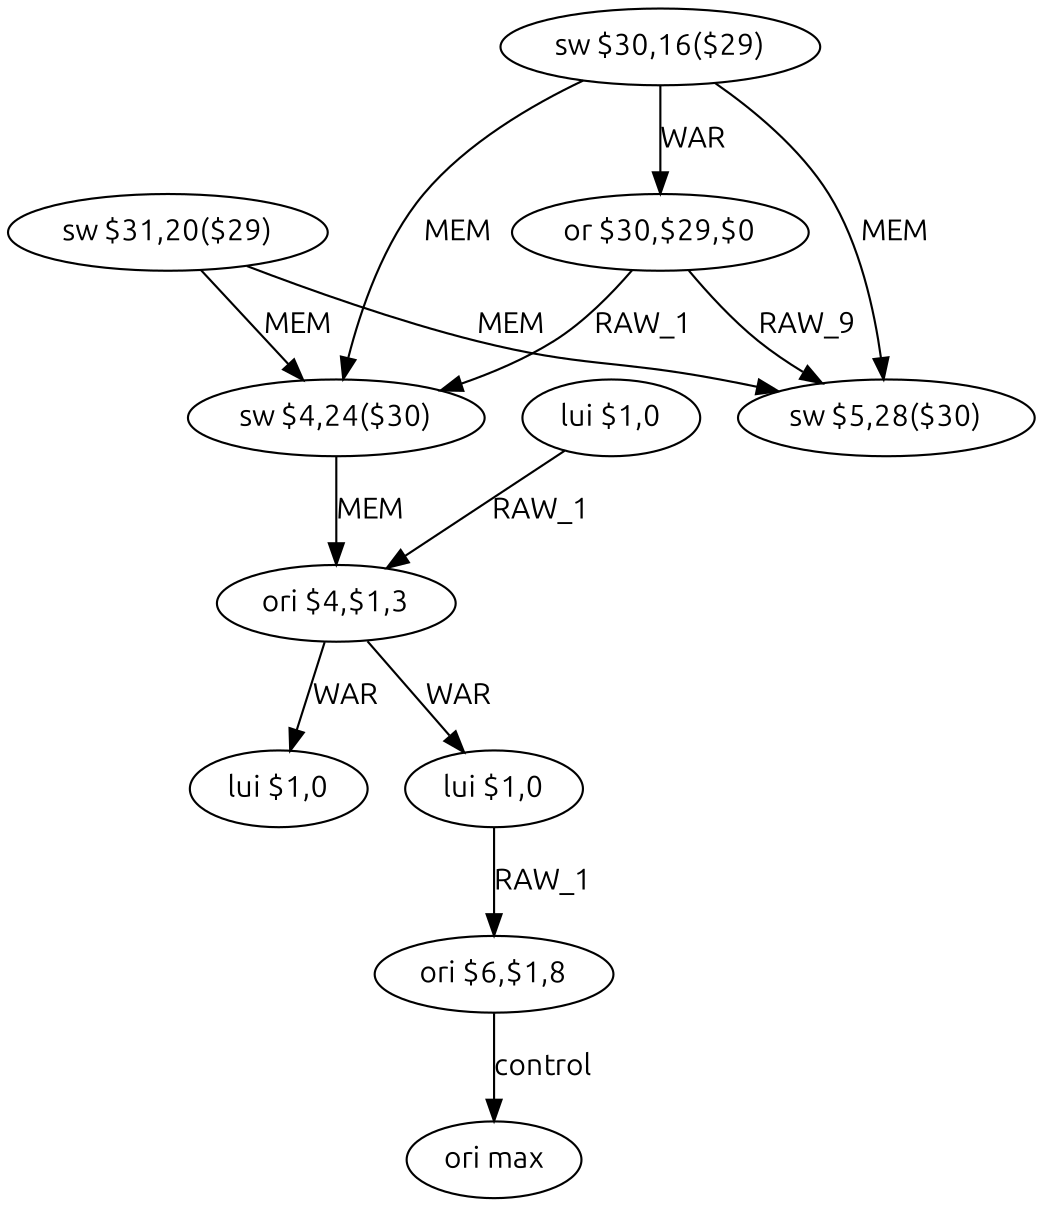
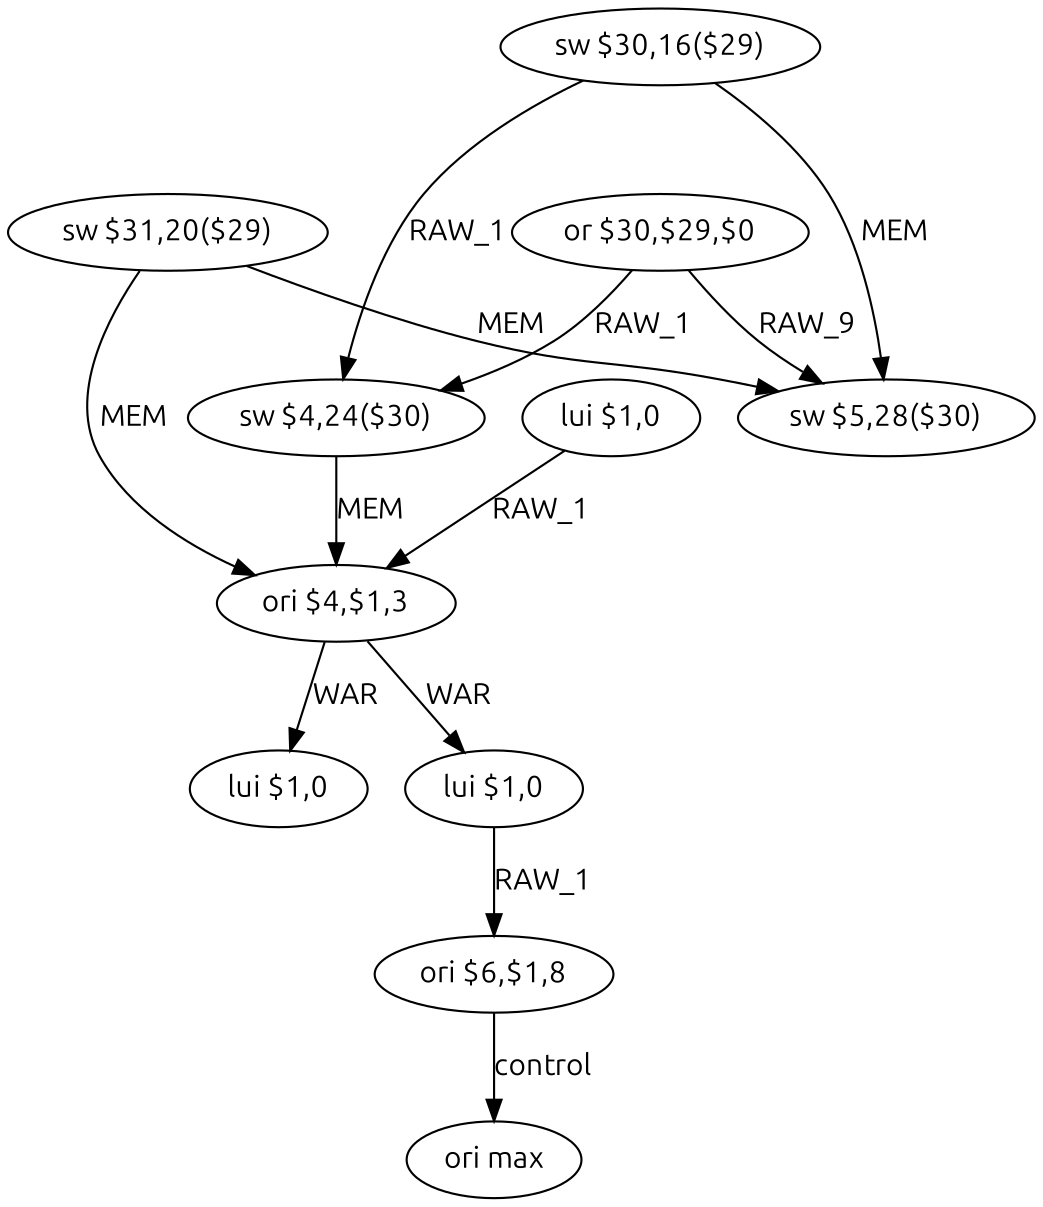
edge "sw $30,16($29)" -> "or $30,$29,$0": removed, label "WAR"
edge "sw $30,16($29)" -> "sw $4,24($30)": label "MEM" -> "RAW_1"
edge "sw $31,20($29)" -> "sw $4,24($30)": now "sw $31,20($29)" -> "ori $4,$1,3"
